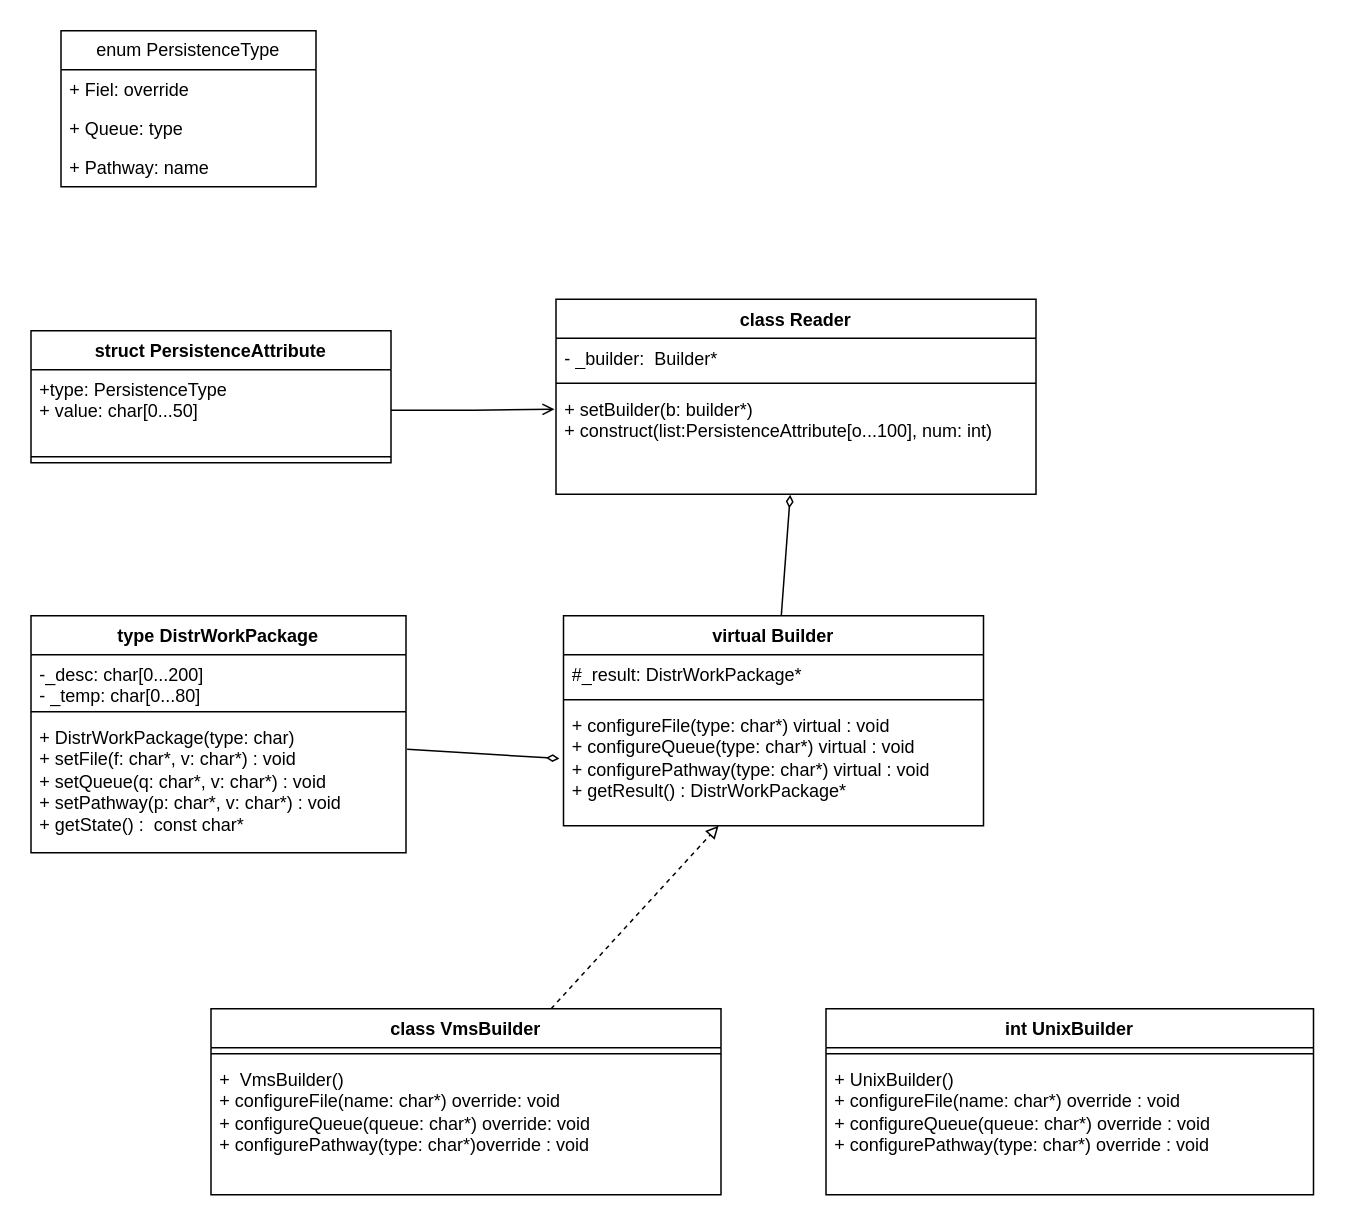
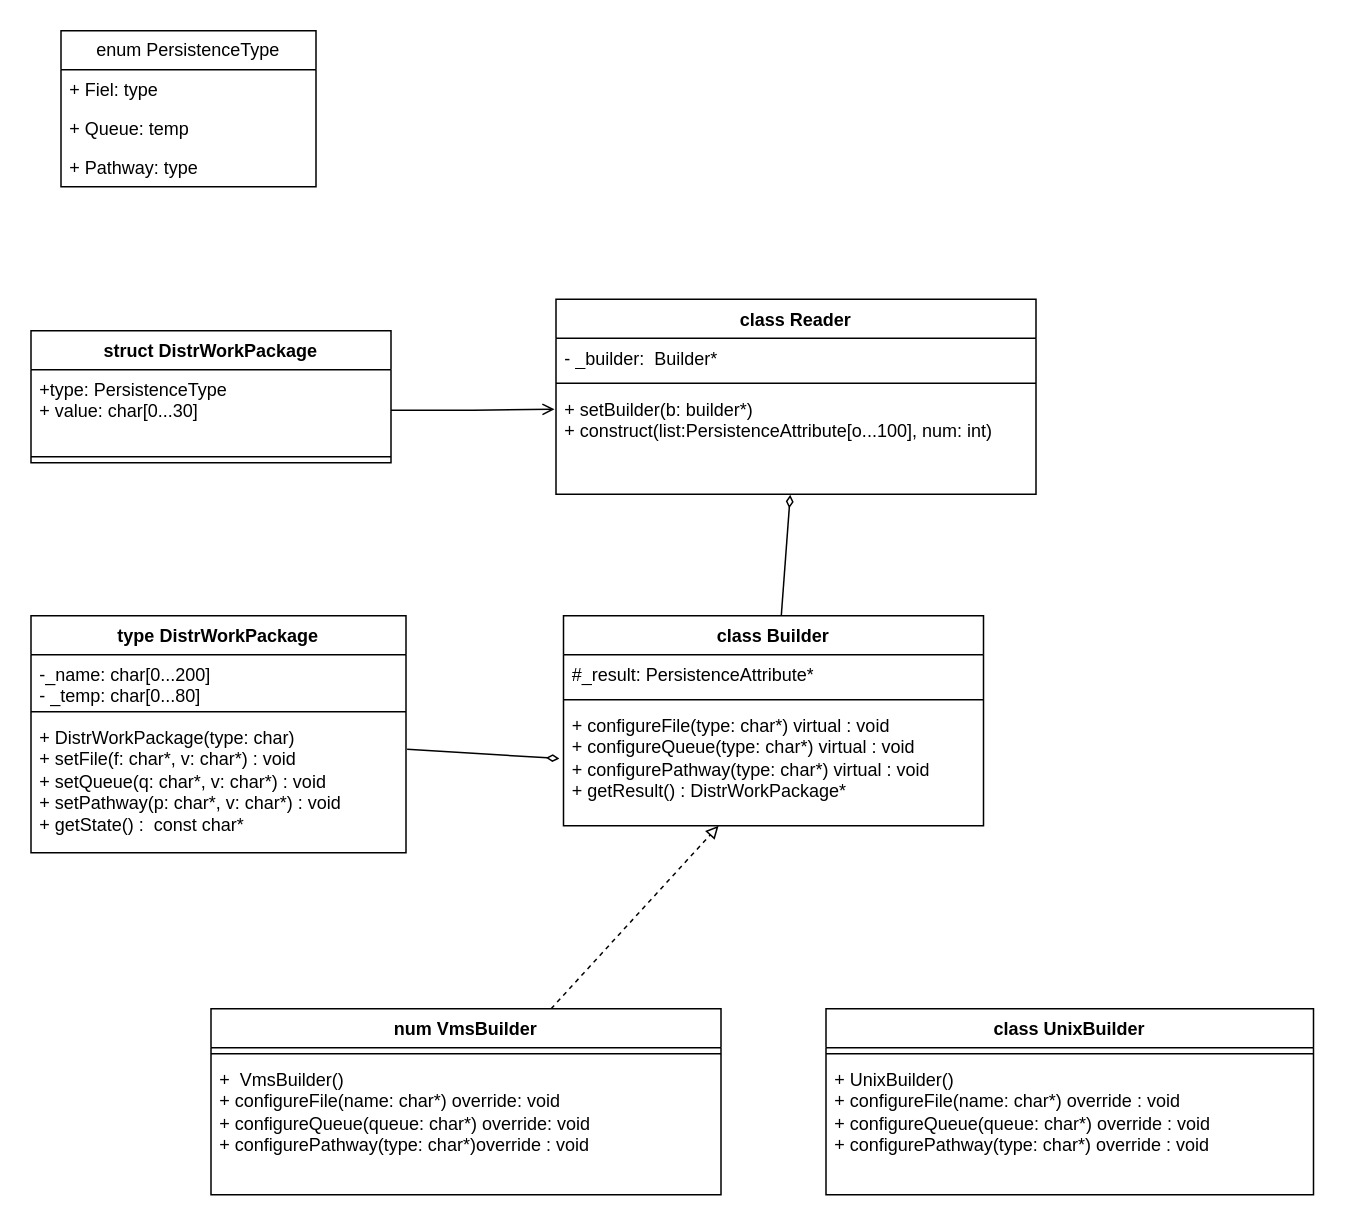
node "+ Fiel: override": label "+ Fiel: override" -> "+ Fiel: type"
node "+ Queue: type": label "+ Queue: type" -> "+ Queue: temp"
node "+ Pathway: name": label "+ Pathway: name" -> "+ Pathway: type"
node "struct PersistenceAttribute": label "struct PersistenceAttribute" -> "struct DistrWorkPackage"
node "+type: PersistenceType + value: char[0...50]": label "+type: PersistenceType + value: char[0...50]" -> "+type: PersistenceType + value: char[0...30]"
node "virtual Builder": label "virtual Builder" -> "class Builder"
node "#_result: DistrWorkPackage*": label "#_result: DistrWorkPackage*" -> "#_result: PersistenceAttribute*"
node "-_desc: char[0...200] - _temp: char[0...80]": label "-_desc: char[0...200] - _temp: char[0...80]" -> "-_name: char[0...200] - _temp: char[0...80]"
node "class VmsBuilder": label "class VmsBuilder" -> "num VmsBuilder"
node "int UnixBuilder": label "int UnixBuilder" -> "class UnixBuilder"
